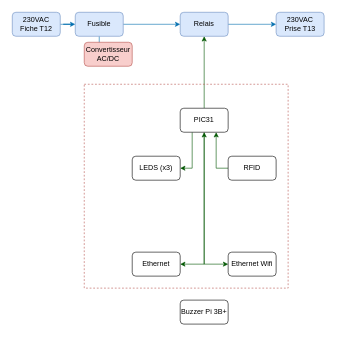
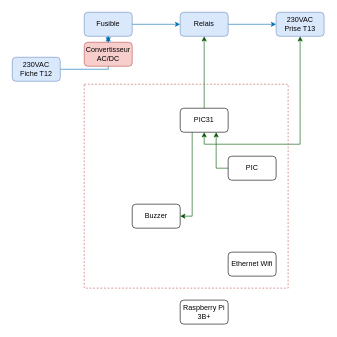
node "230VAC Fiche T12": moved (36, 24) -> (36, 69)
node "Fusible": moved (99, 24) -> (108, 24)
node "LEDS (x3)": removed
edge "PIC31" -> "LEDS (x3)": removed
node "RFID": label "RFID" -> "PIC"
node "Buzzer": added
edge "PIC31" -> "Buzzer": added
node "Ethernet": removed
edge "PIC31" -> "Ethernet": removed
edge "PIC31" -- "Ethernet Wifi": now "PIC31" -- "230VAC Prise T13"
node "Buzzer Pi 3B+": label "Buzzer Pi 3B+" -> "Raspberry Pi 3B+"
